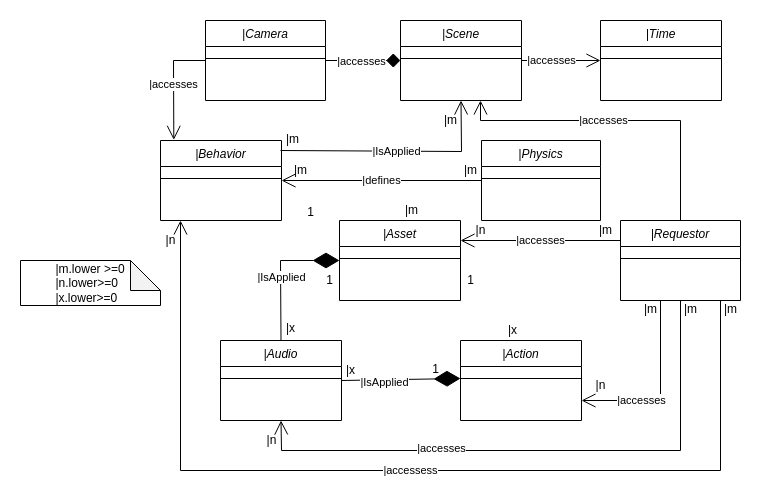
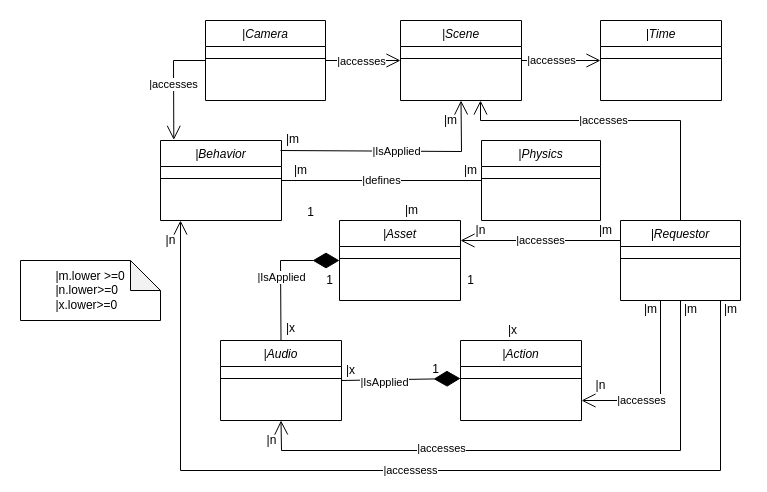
edge "|Camera" -> "|Scene": arrowhead diamond -> open
edge "|Physics" -> "|Behavior": arrowhead open -> none
node "|m.lower >=0 |n.lower>=0 |x.lower>=0": size 140x45 -> 140x60
